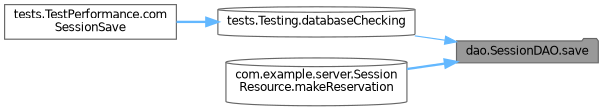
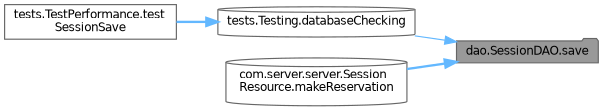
node "tests.TestPerformance.com SessionSave": label "tests.TestPerformance.com SessionSave" -> "tests.TestPerformance.test SessionSave"
node "com.example.server.Session Resource.makeReservation": label "com.example.server.Session Resource.makeReservation" -> "com.server.server.Session Resource.makeReservation"
